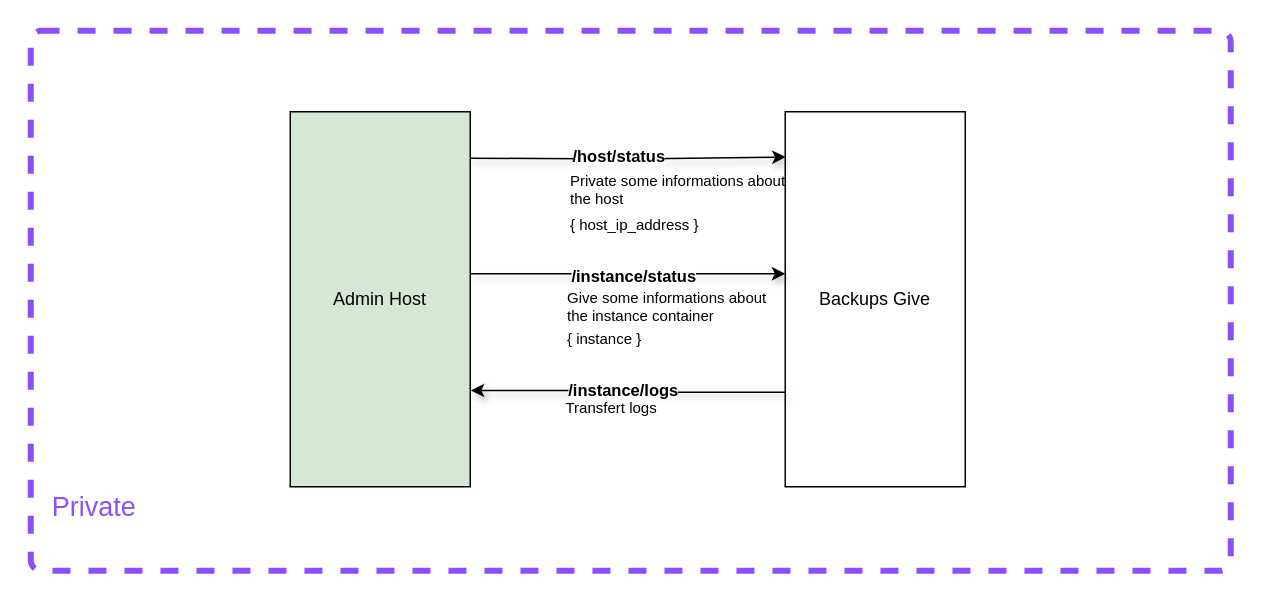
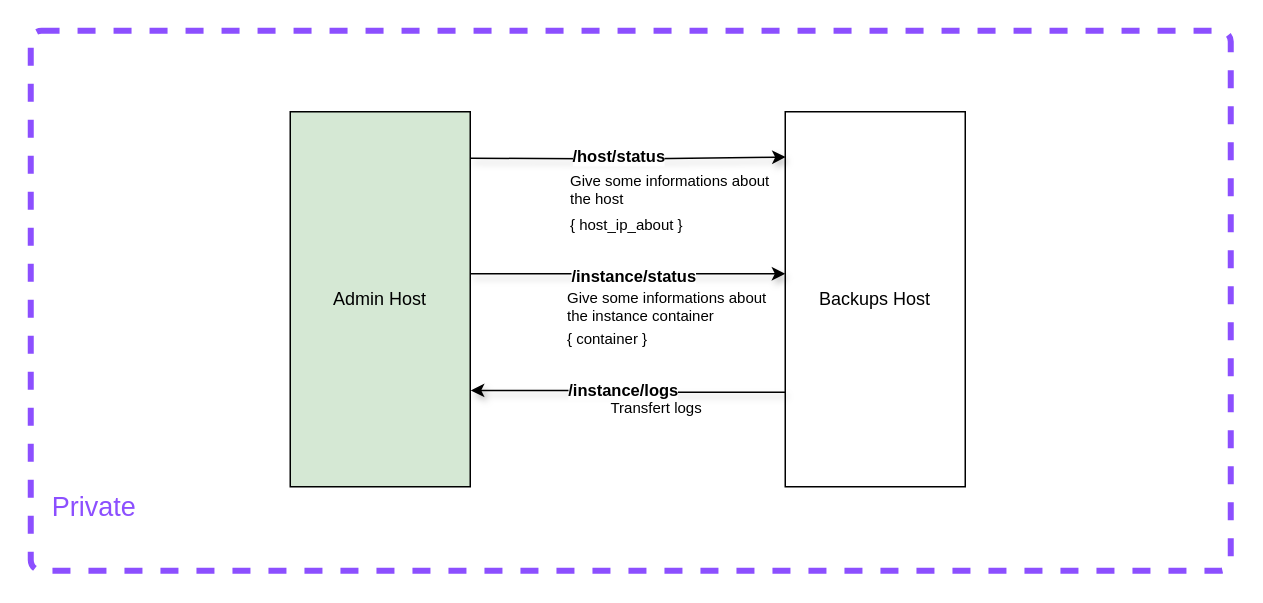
node "Private some informations about the host": label "Private some informations about the host" -> "Give some informations about the host"
node "{ host_ip_address }": label "{ host_ip_address }" -> "{ host_ip_about }"
node "Backups Give": label "Backups Give" -> "Backups Host"
node "{ instance }": label "{ instance }" -> "{ container }"
node "Transfert logs": moved (623, 407) -> (668, 407)
